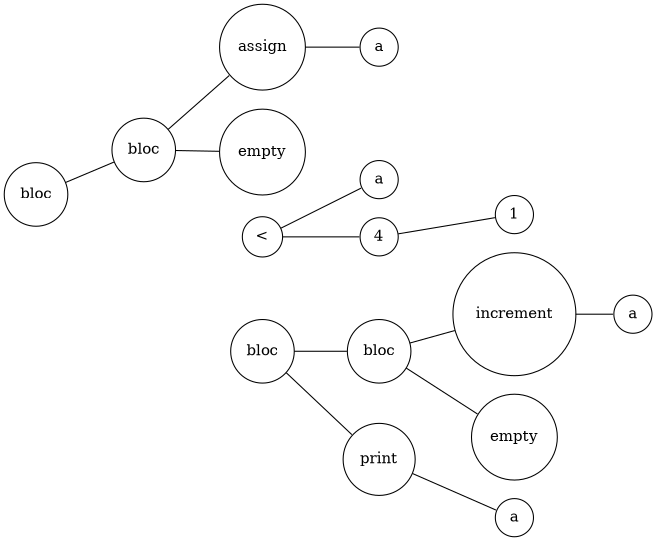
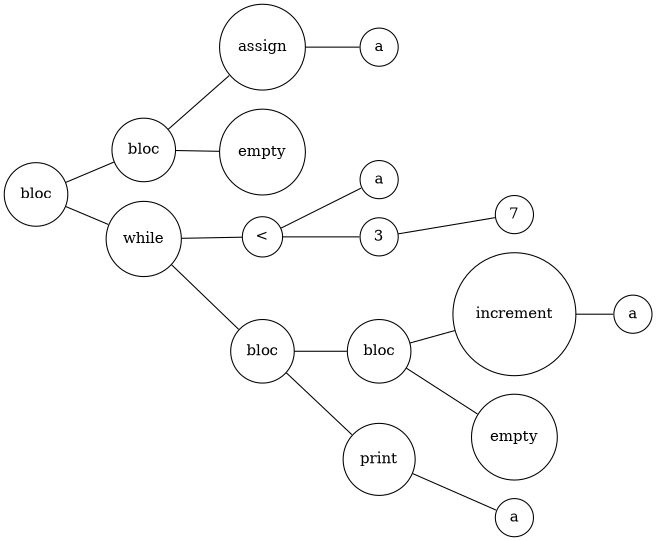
node "1": label "1" -> "7"
node "4": label "4" -> "3"
node "while": added
